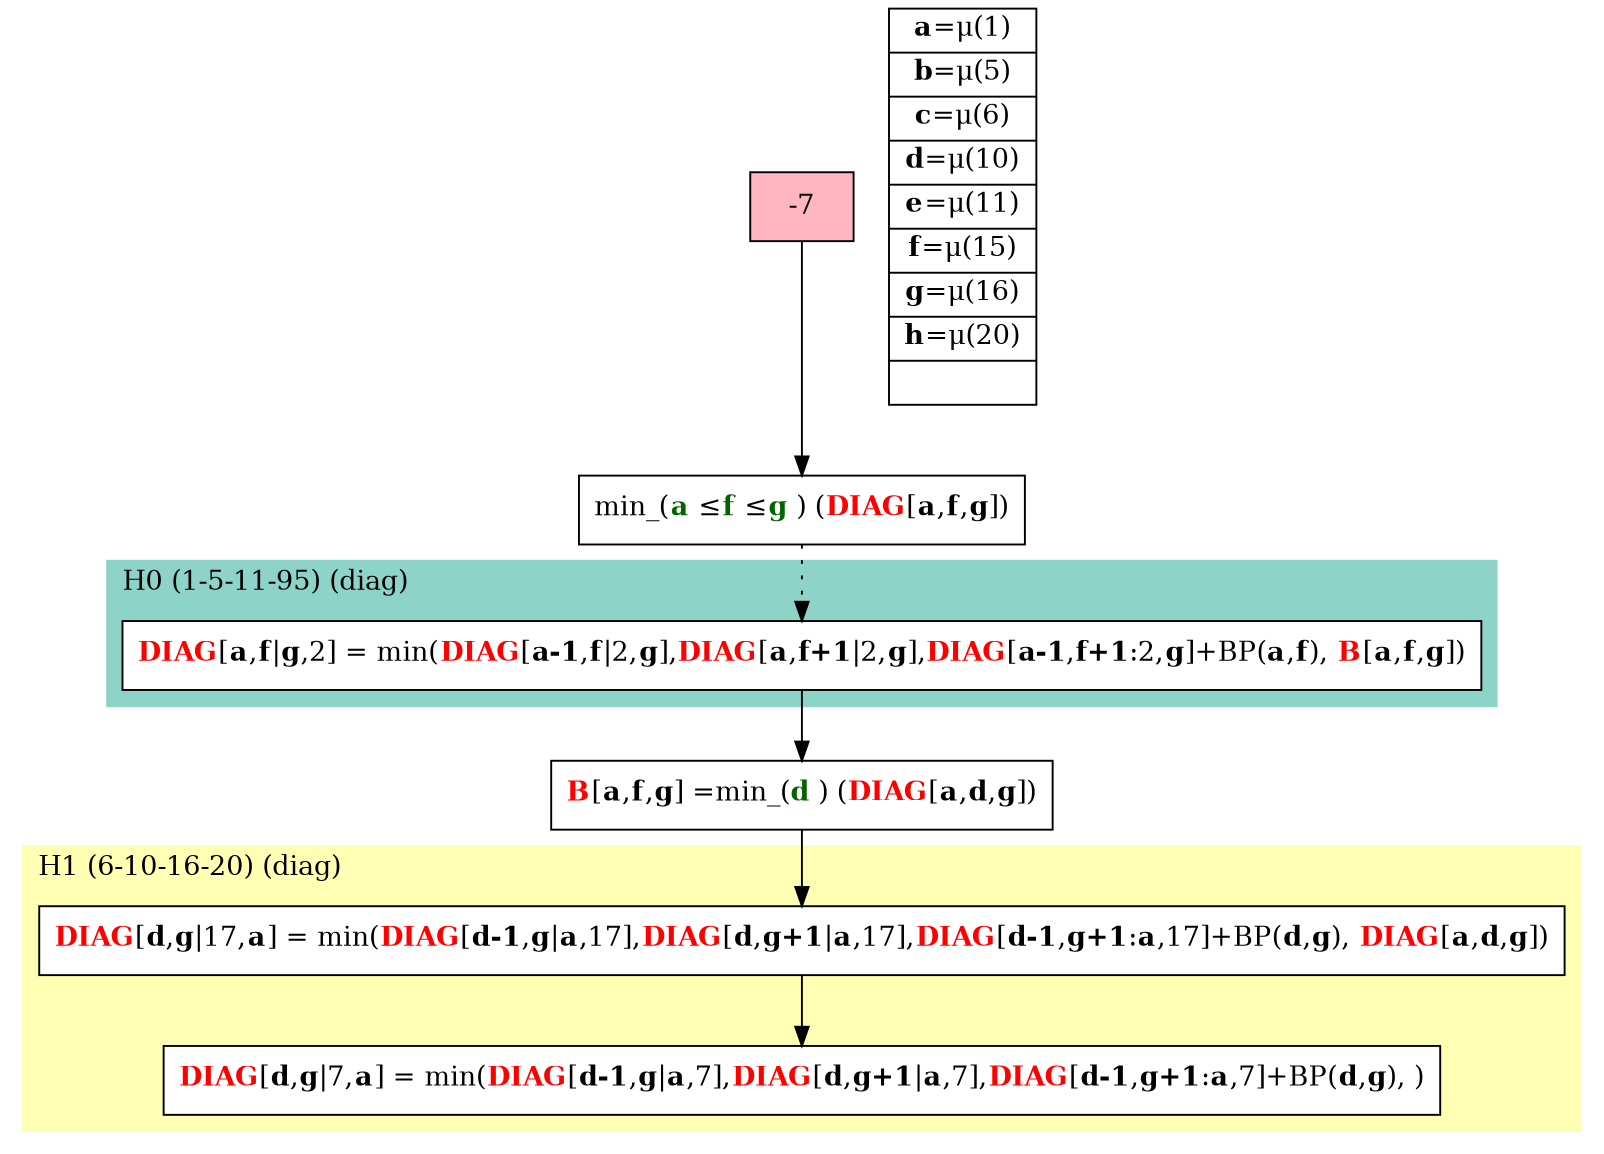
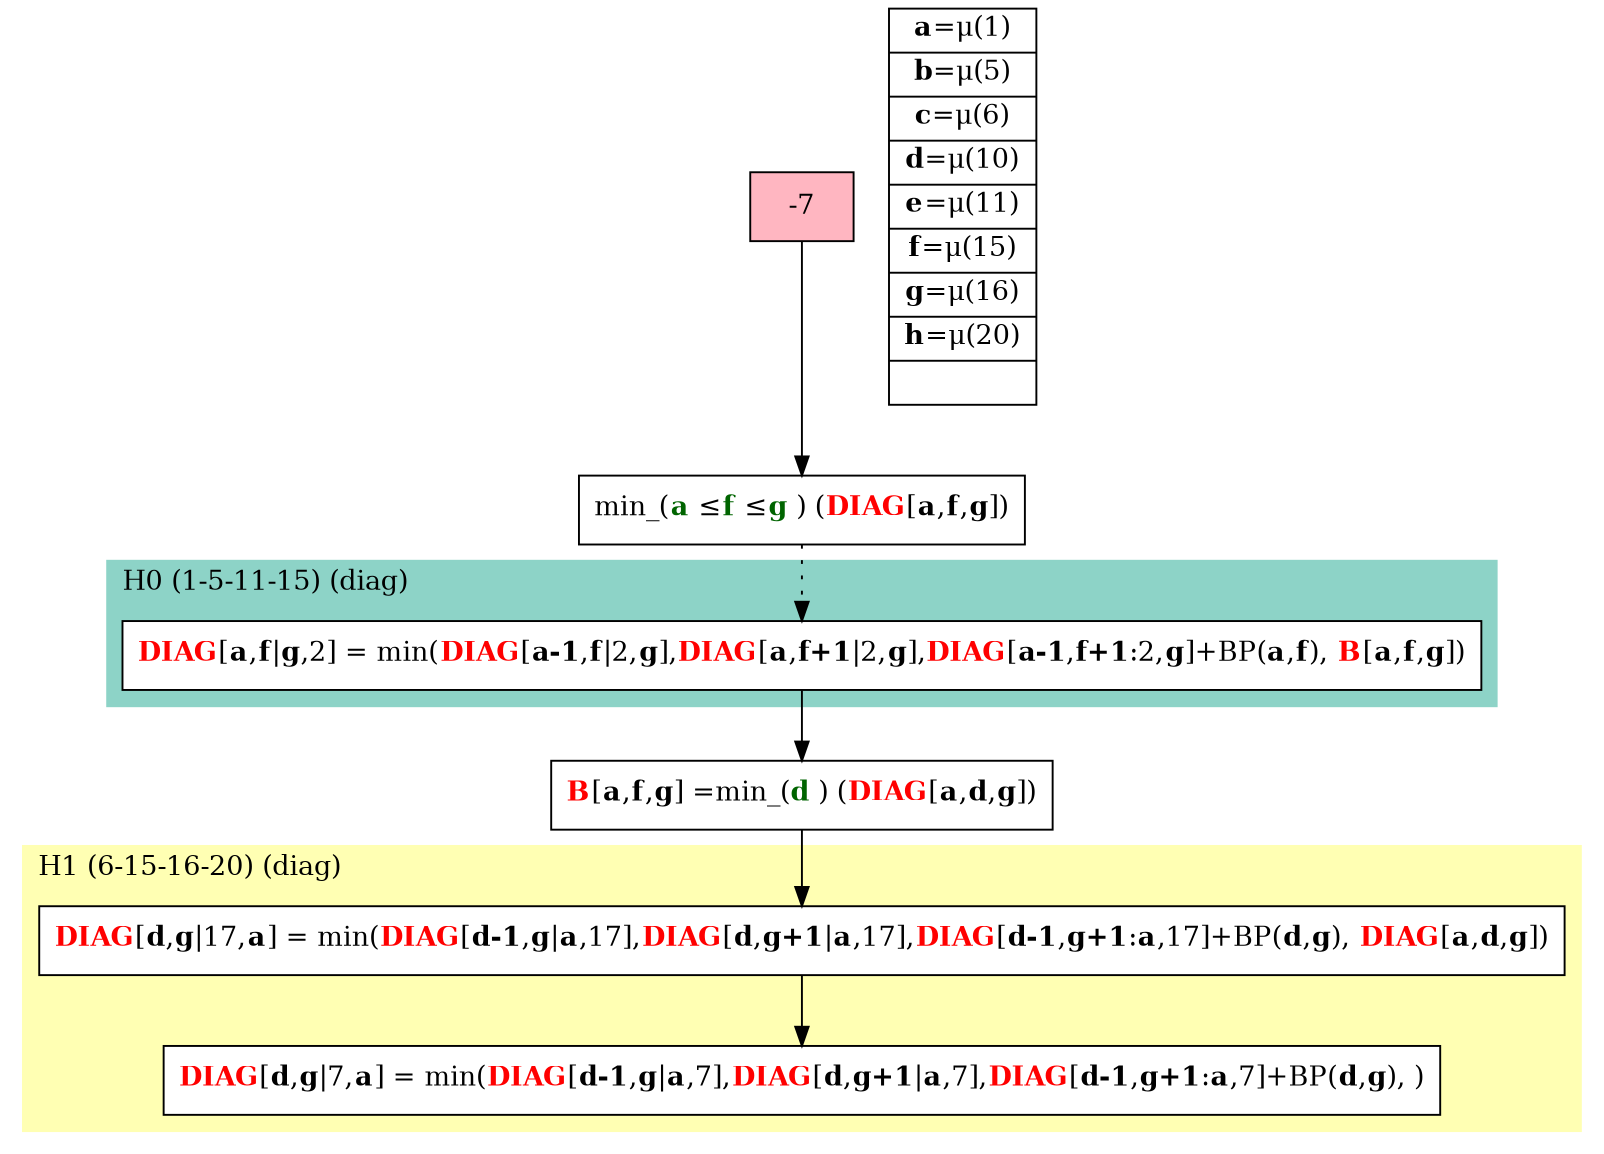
cluster "H0 (1-5-11-95) (diag)": label "H0 (1-5-11-95) (diag)" -> "H0 (1-5-11-15) (diag)"
cluster "H1 (6-10-16-20) (diag)": label "H1 (6-10-16-20) (diag)" -> "H1 (6-15-16-20) (diag)"
